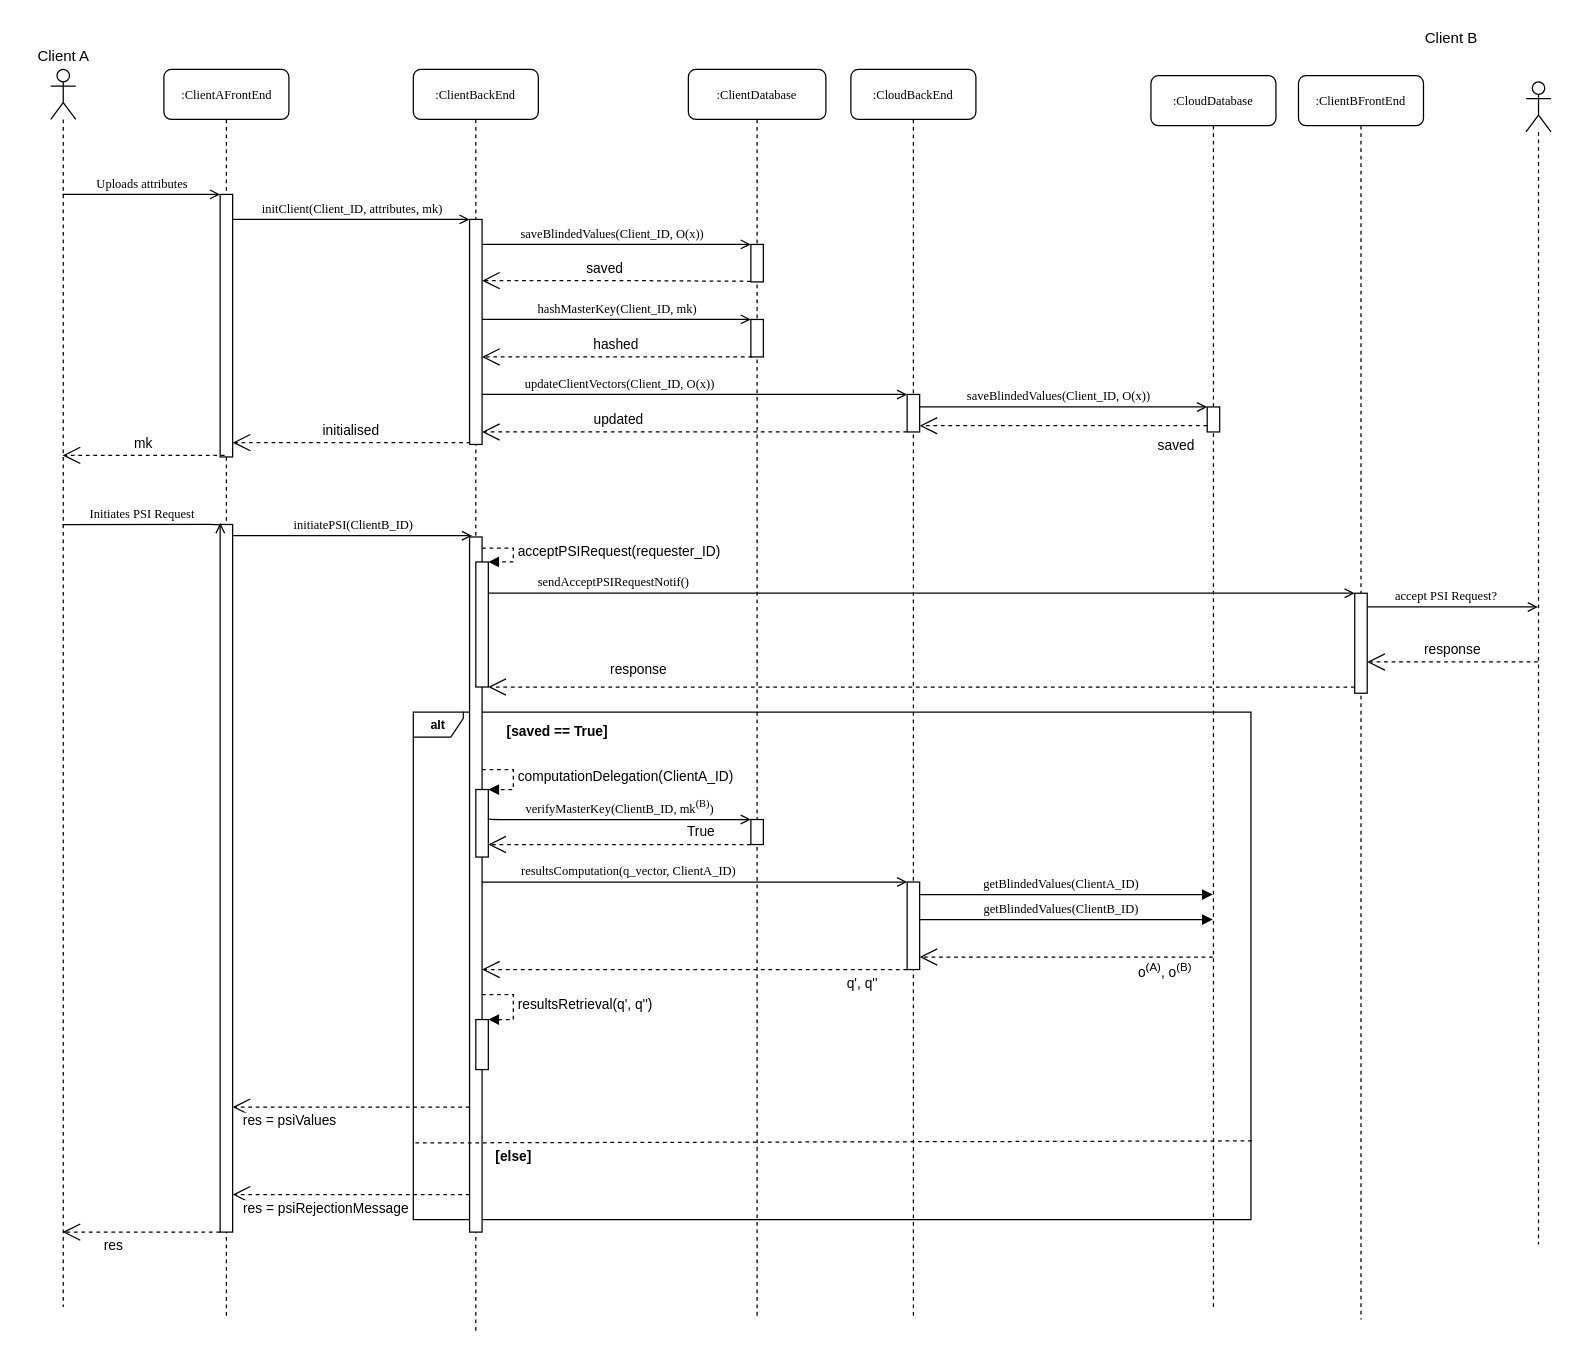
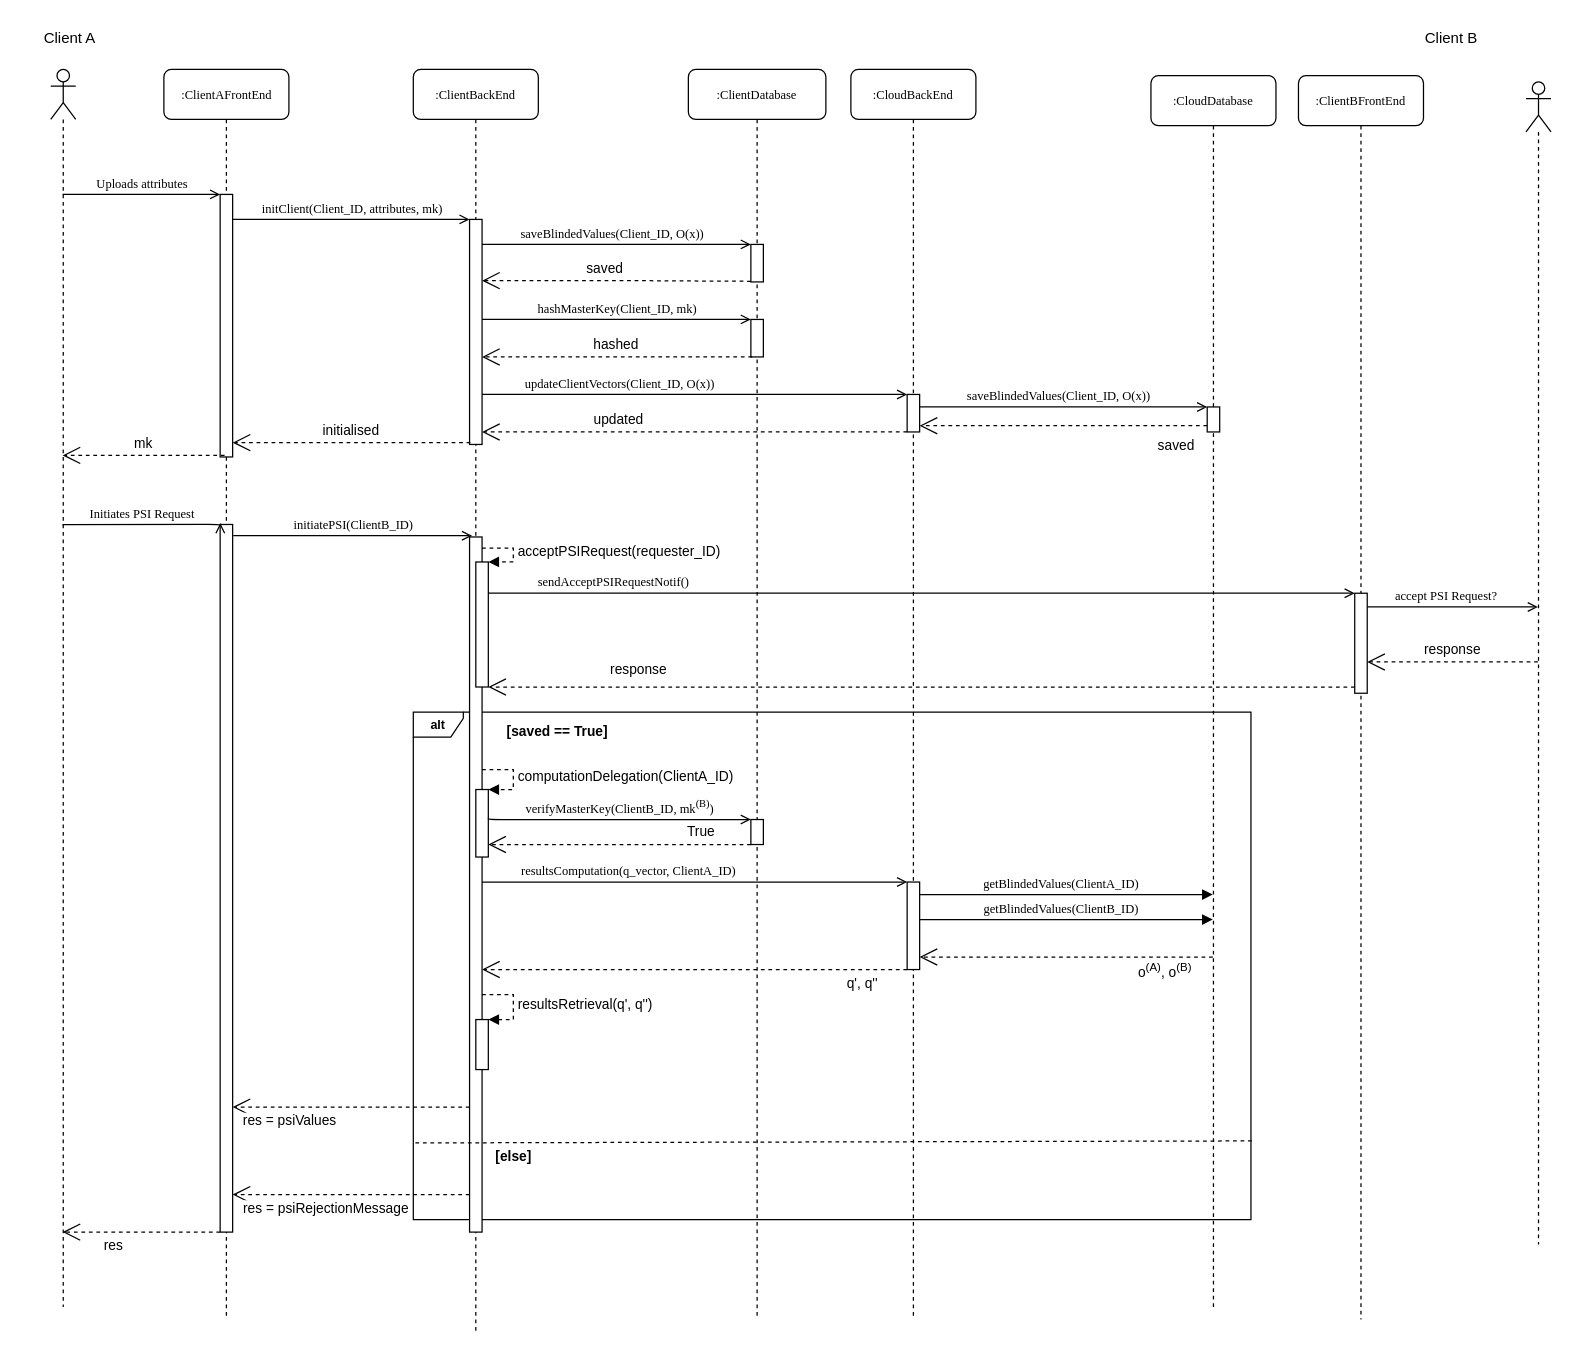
node "Client A": moved (63, 57) -> (69, 38)
